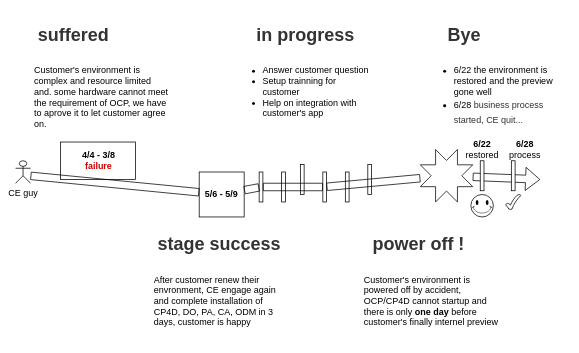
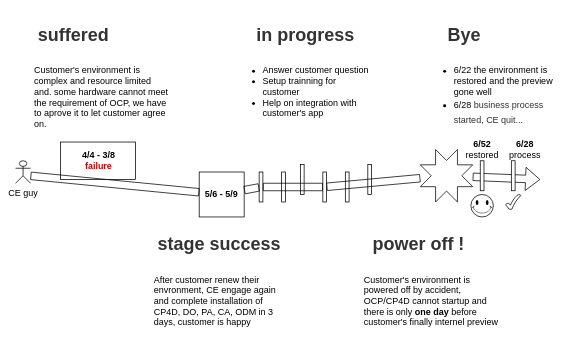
node "6/22 restored": label "6/22 restored" -> "6/52 restored"
